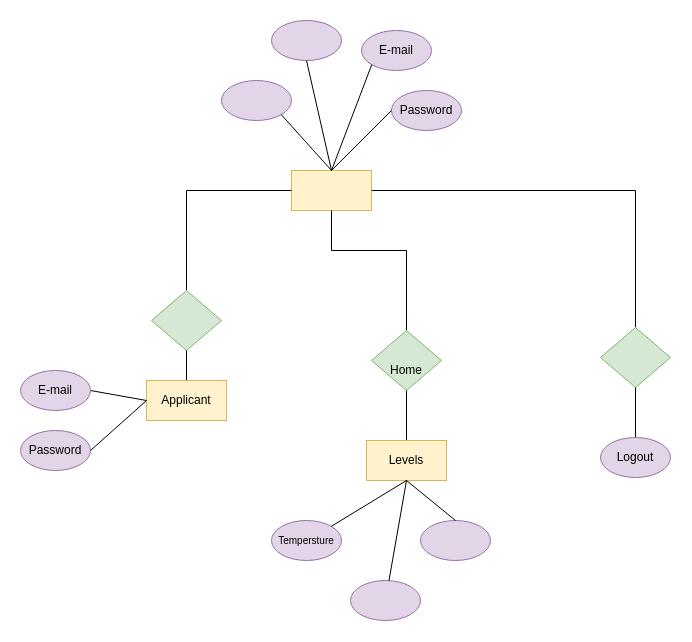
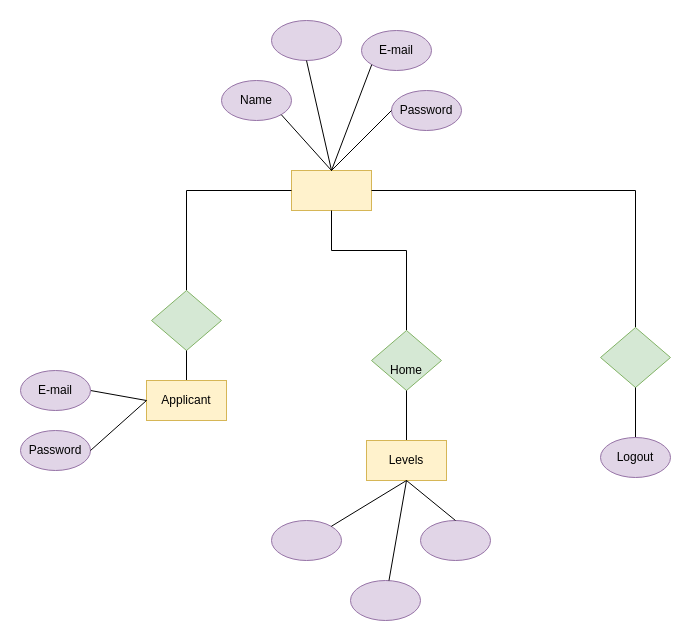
node "Name": added
node "Tempersture": removed
